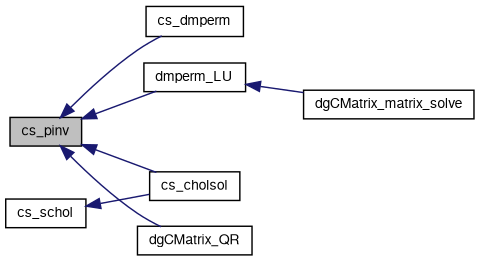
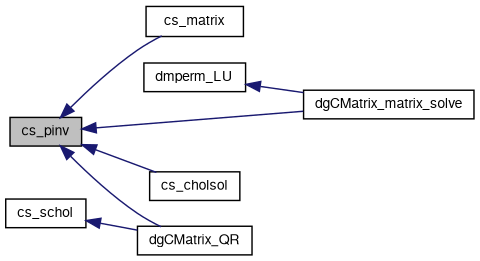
node "cs_dmperm": label "cs_dmperm" -> "cs_matrix"
edge "dmperm_LU" -> "cs_pinv": now "dgCMatrix_matrix_solve" -> "cs_pinv"
edge "cs_cholsol" -> "cs_schol": now "dgCMatrix_QR" -> "cs_schol"
